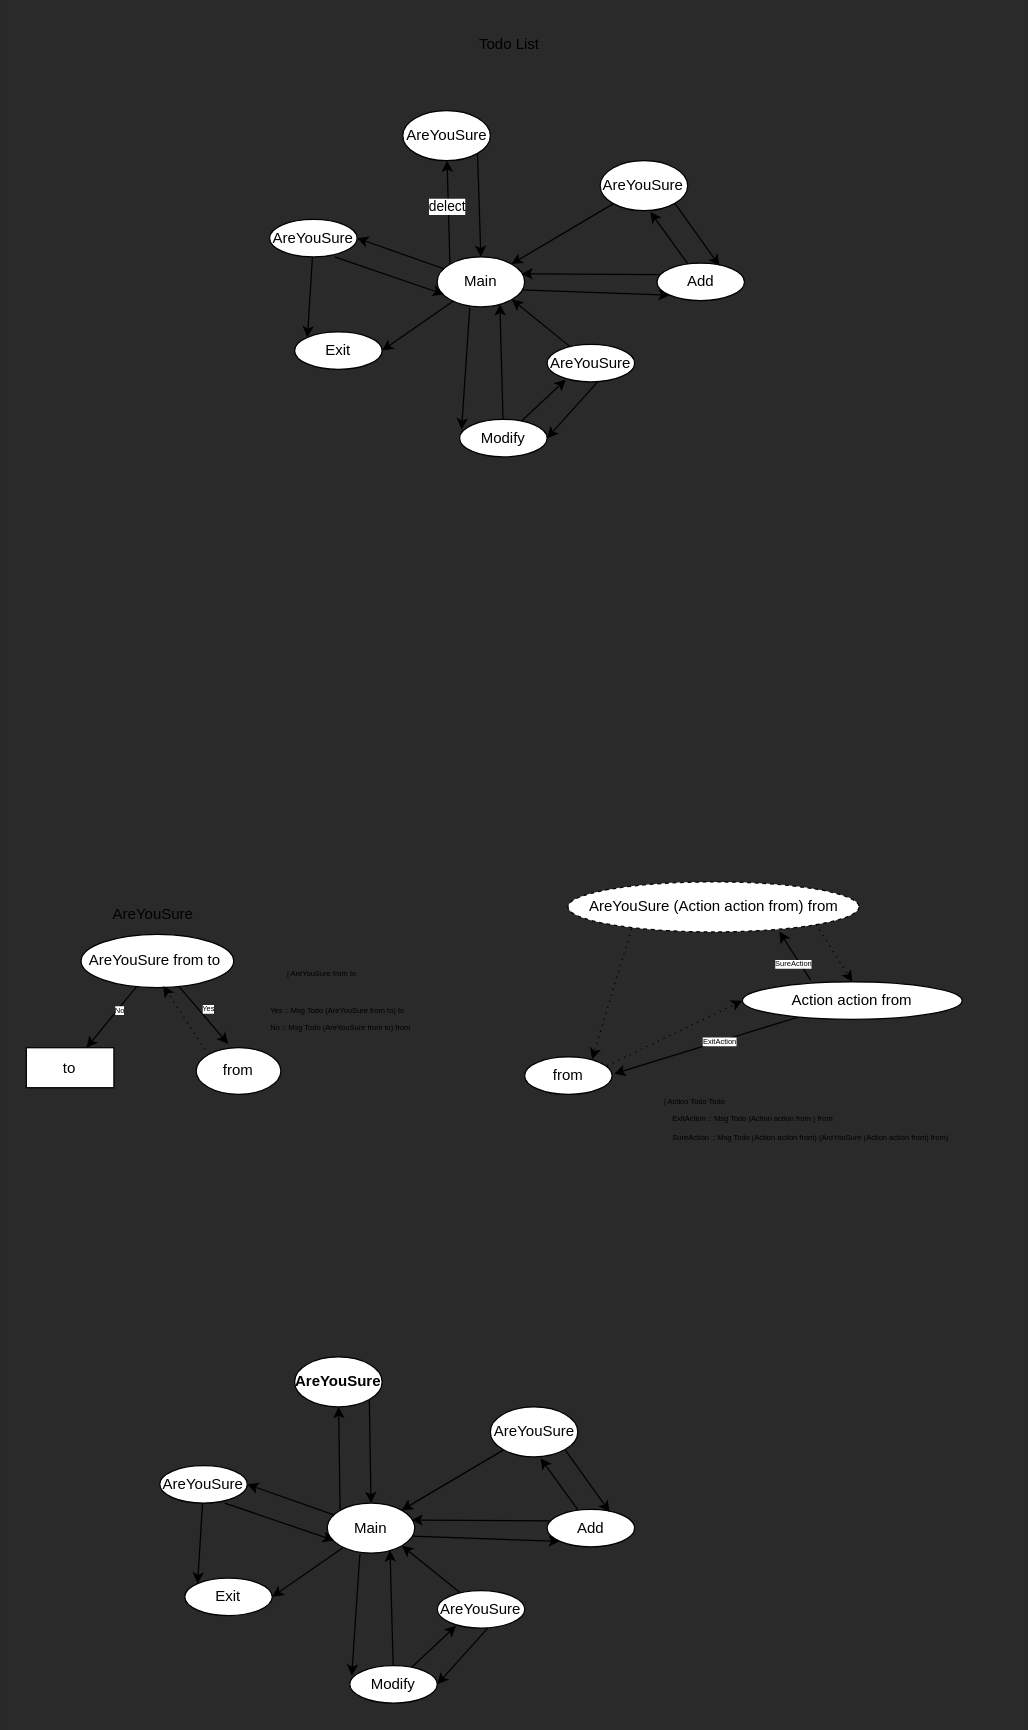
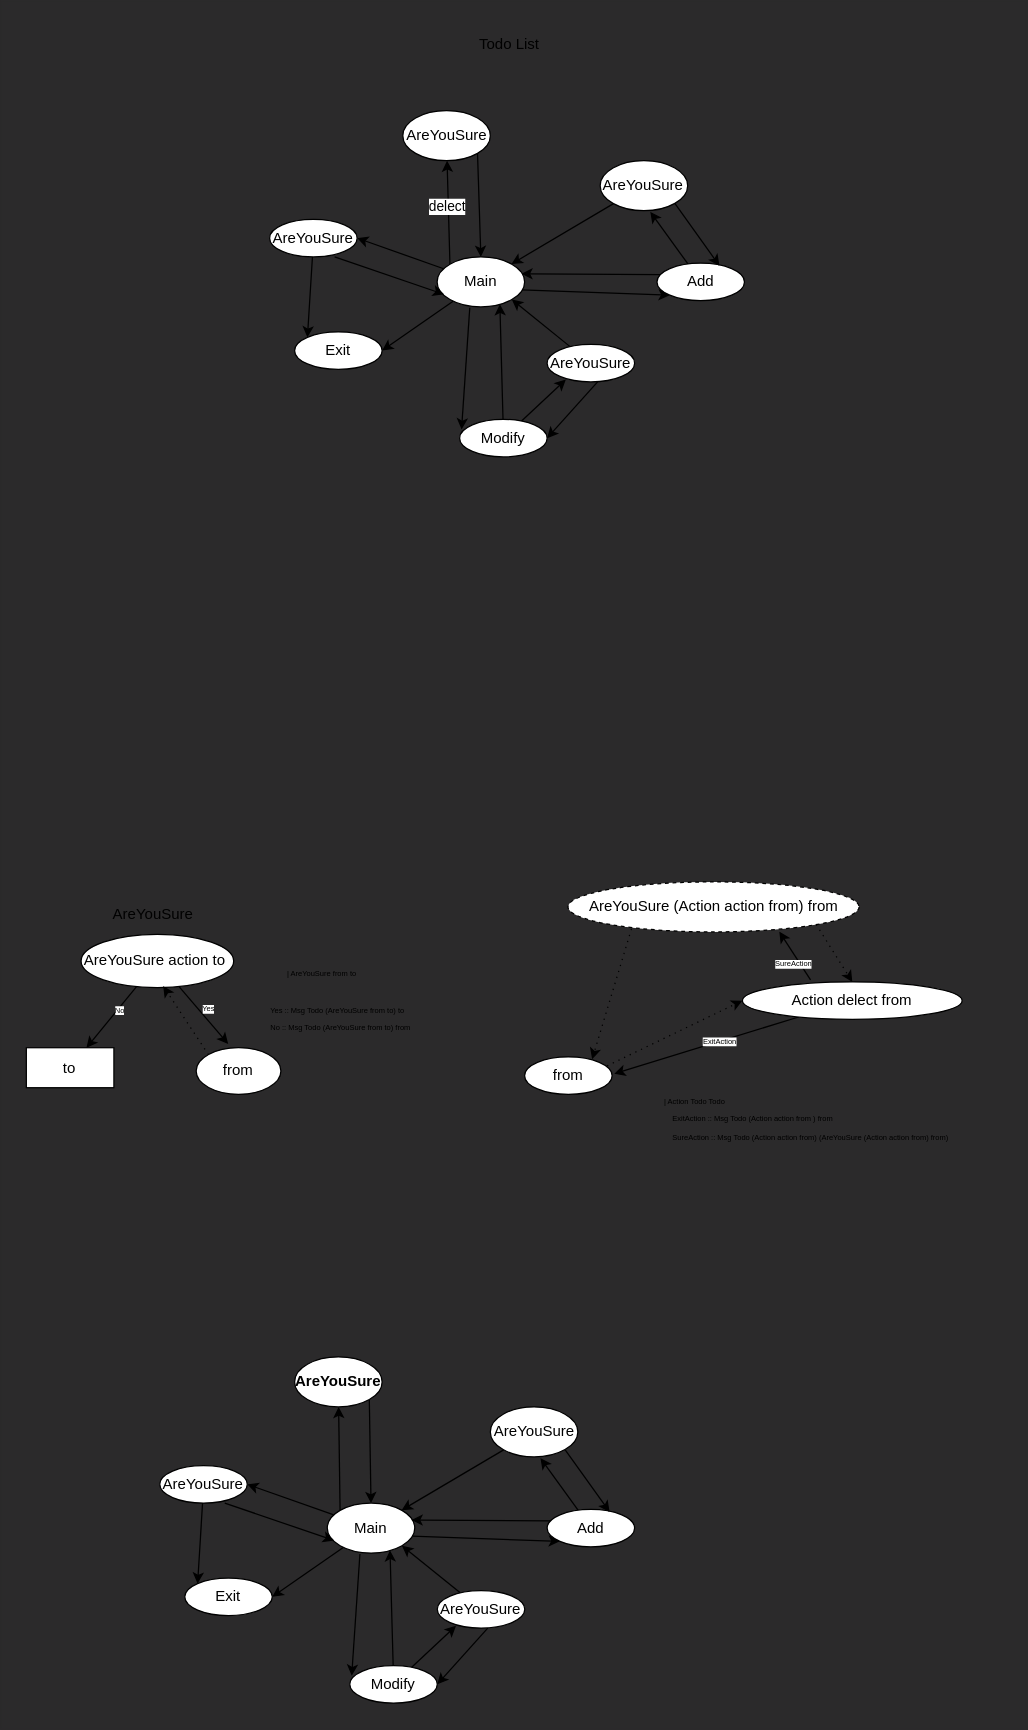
node "AreYouSure from to": label "AreYouSure from to" -> "AreYouSure action to"
node "Action action from": label "Action action from" -> "Action delect from"
